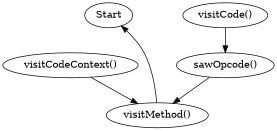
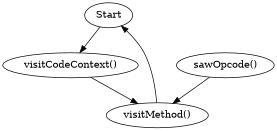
node "visitCode()": removed
edge "Start" -> "visitCodeContext()": added
